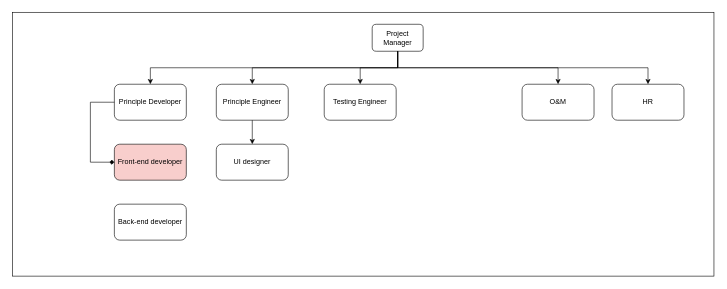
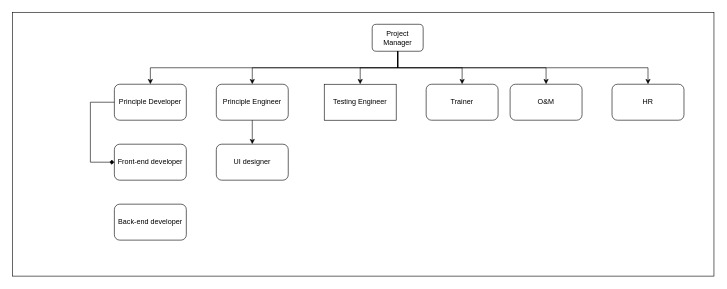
edge "Project Manager" -> "Trainer": added
node "Testing Engineer": shape rounded rectangle -> rectangle
node "Trainer": added
node "O&M": moved (558, 102) -> (546, 102)
node "Front-end developer": fillcolor #f8cecc -> #ffffff
